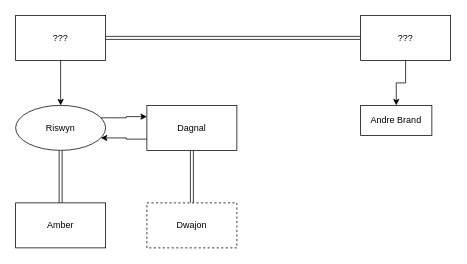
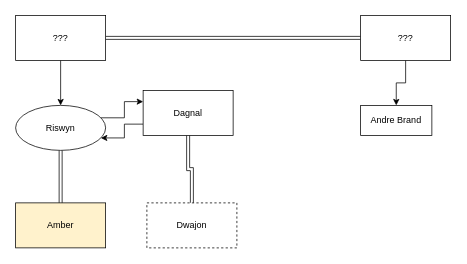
node "Dagnal": moved (192, 128) -> (188, 113)
node "Amber": fillcolor #ffffff -> #fff2cc
